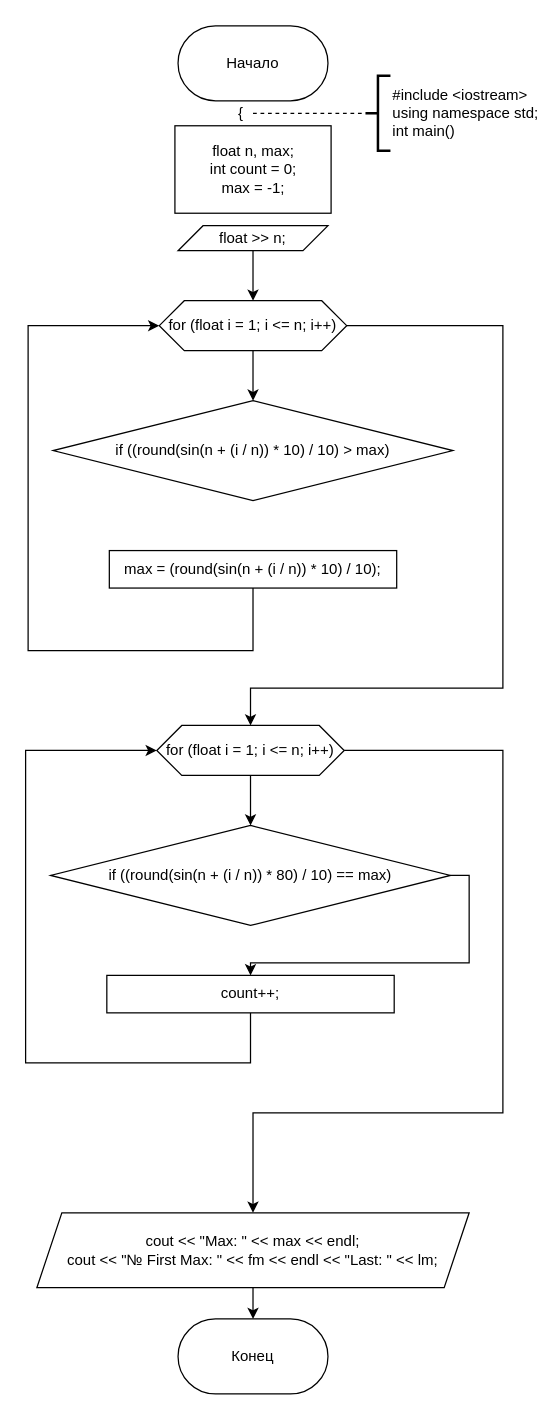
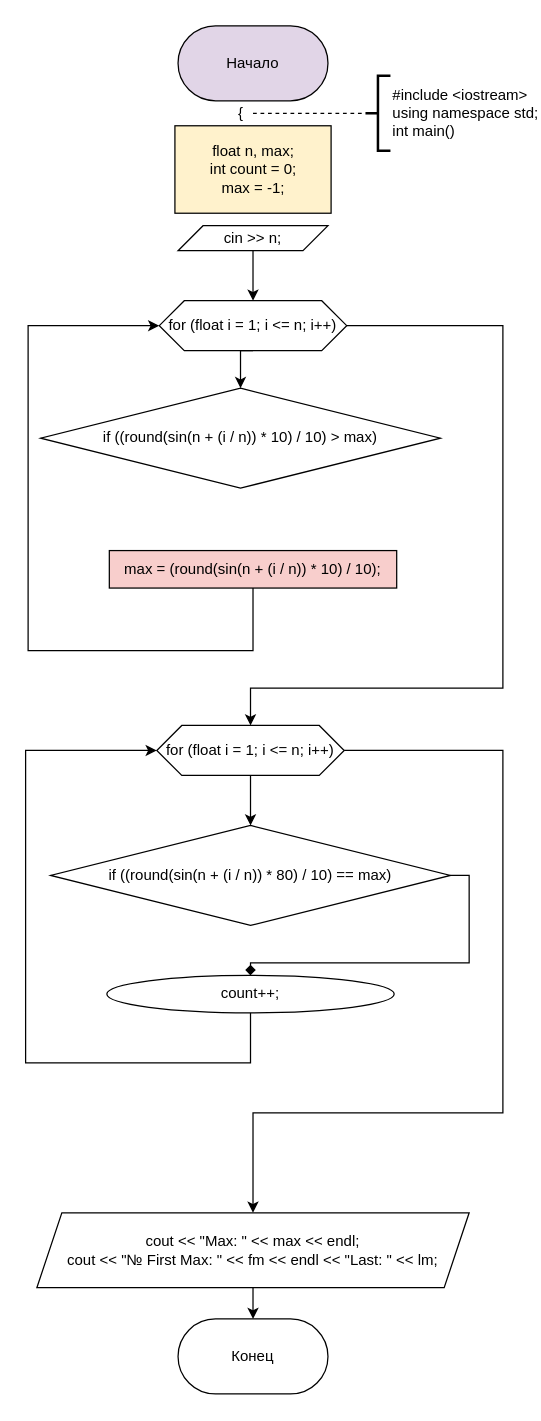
node "Начало": fillcolor #ffffff -> #e1d5e7
node "float n, max; int count = 0; max = -1;": fillcolor #ffffff -> #fff2cc
node "float >> n;": label "float >> n;" -> "cin >> n;"
node "if ((round(sin(n + (i / n)) * 10) / 10) > max)": moved (253, 451) -> (241, 438)
node "max = (round(sin(n + (i / n)) * 10) / 10);": fillcolor #ffffff -> #f8cecc
edge "if ((round(sin(n + (i / n)) * 80) / 10) == max)" -> "count++;": arrowhead classic -> diamond
node "count++;": shape rectangle -> ellipse
